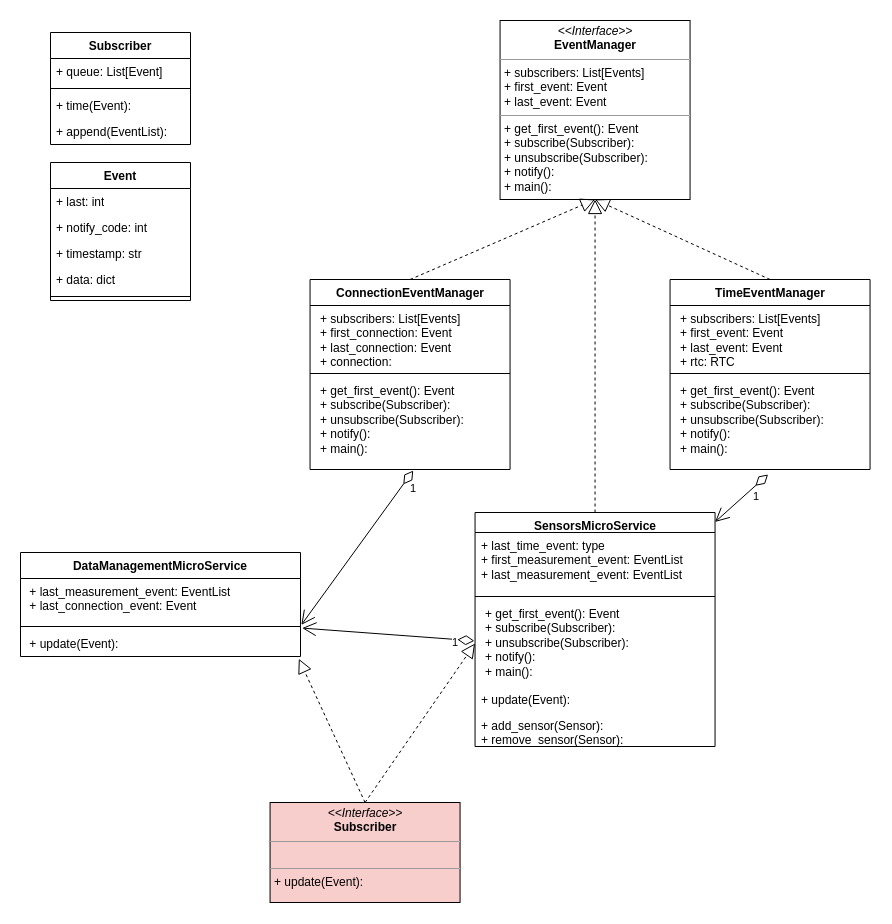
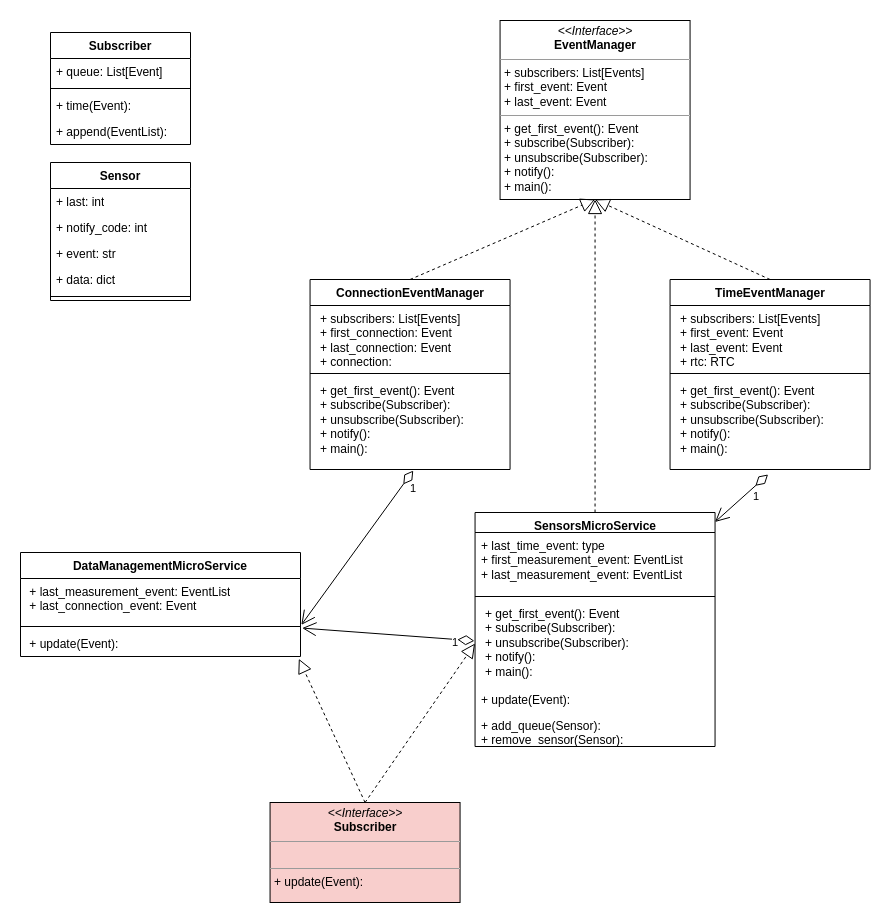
node "Event": label "Event" -> "Sensor"
node "+ timestamp: str": label "+ timestamp: str" -> "+ event: str"
node "+ add_sensor(Sensor): + remove_sensor(Sensor):": label "+ add_sensor(Sensor): + remove_sensor(Sensor):" -> "+ add_queue(Sensor): + remove_sensor(Sensor):"
